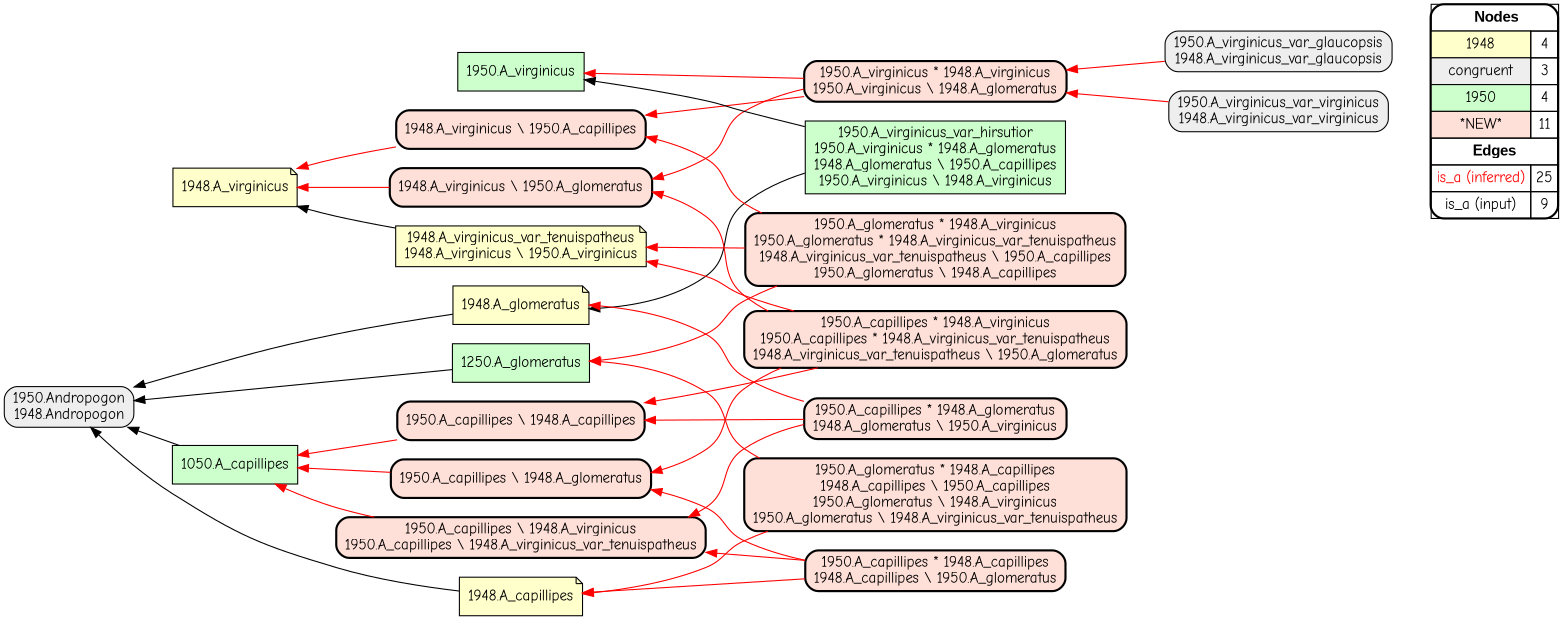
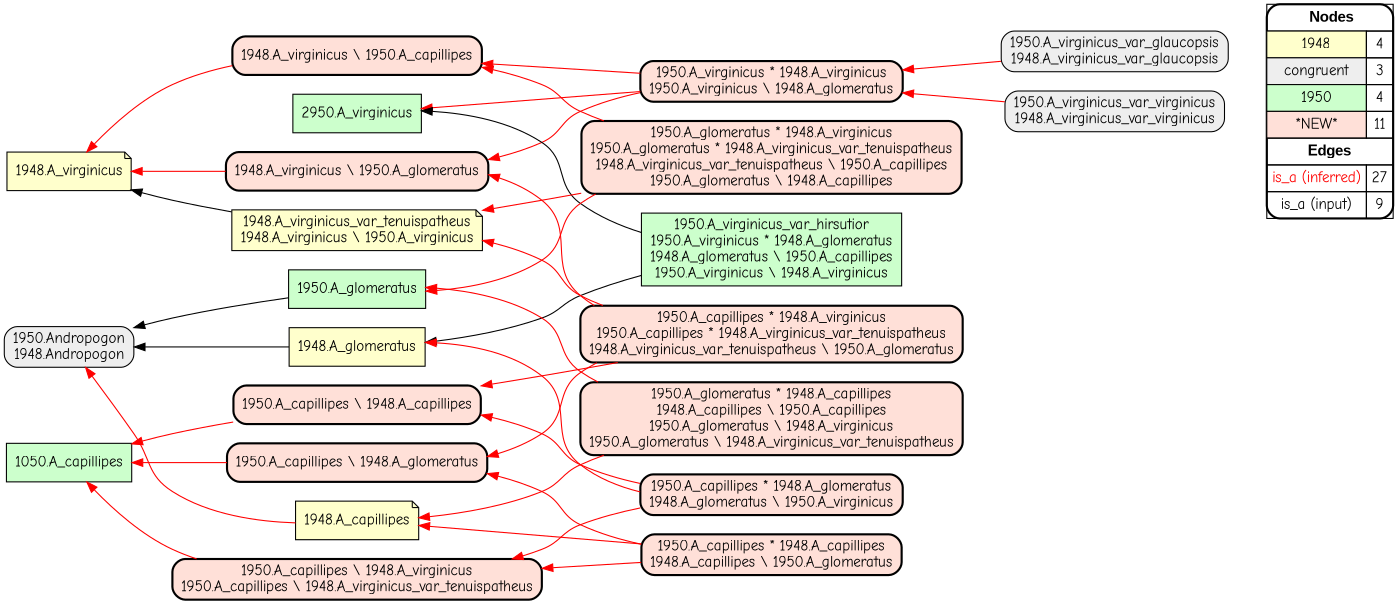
node "1950.A_virginicus": label "1950.A_virginicus" -> "2950.A_virginicus"
node "Nodes": text "25" -> "27"
node "1948.A_glomeratus": shape note -> box
node "1250.A_glomeratus": label "1250.A_glomeratus" -> "1950.A_glomeratus"
edge "1050.A_capillipes" -> "1950.Andropogon 1948.Andropogon": removed
edge "1948.A_capillipes" -> "1950.Andropogon 1948.Andropogon": color #000000 -> #ff0000
